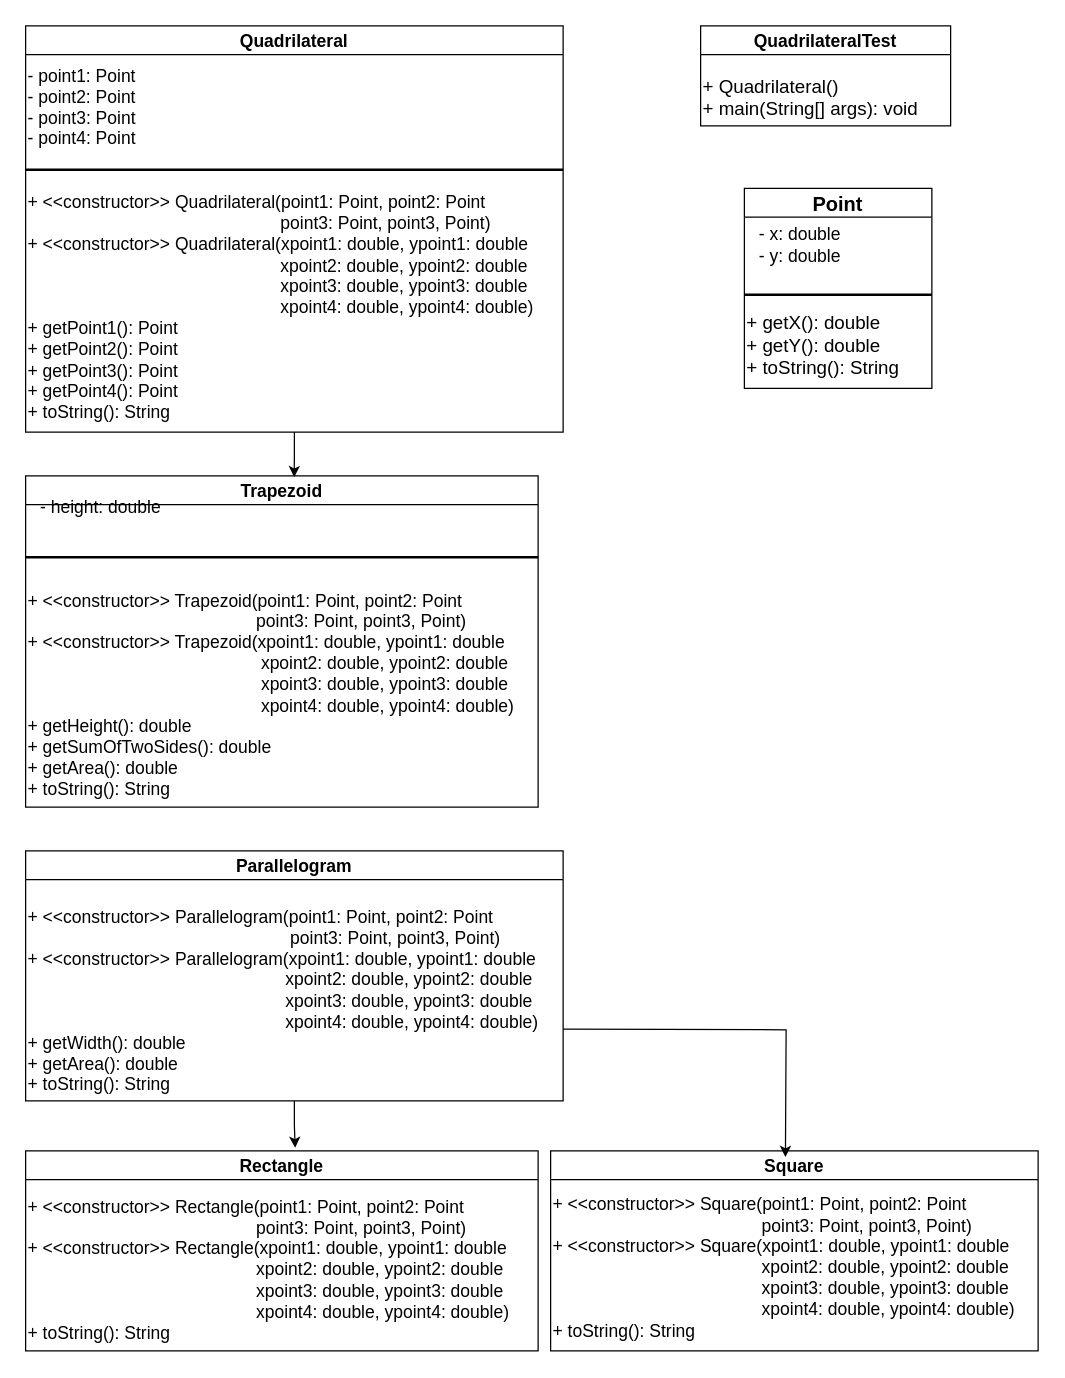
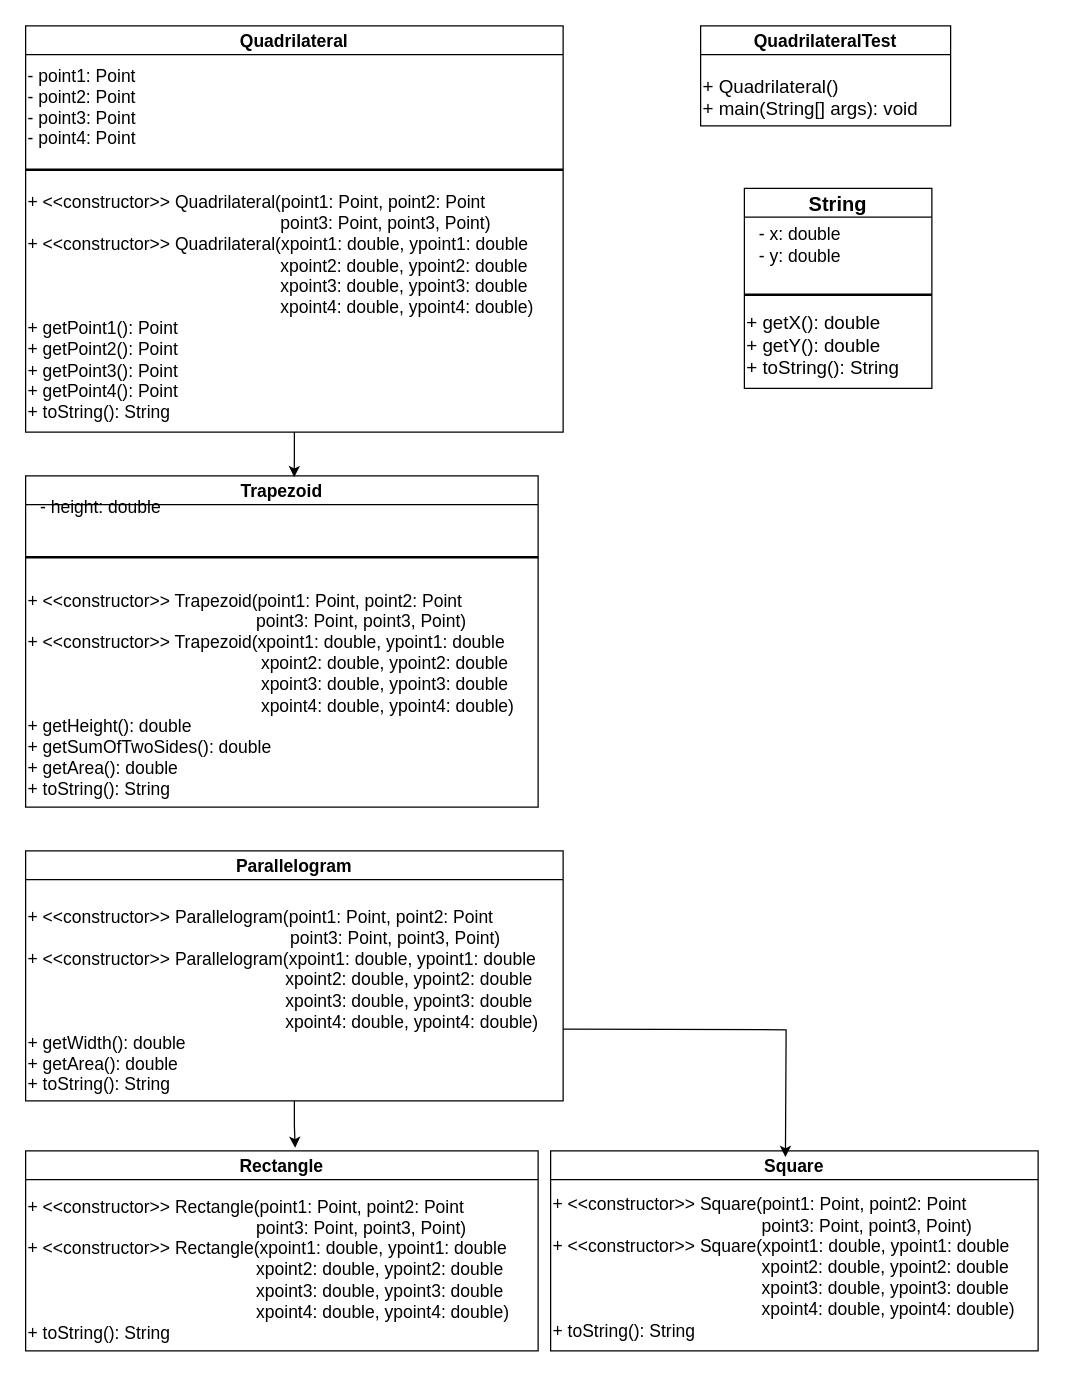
node "Point": label "Point" -> "String"
